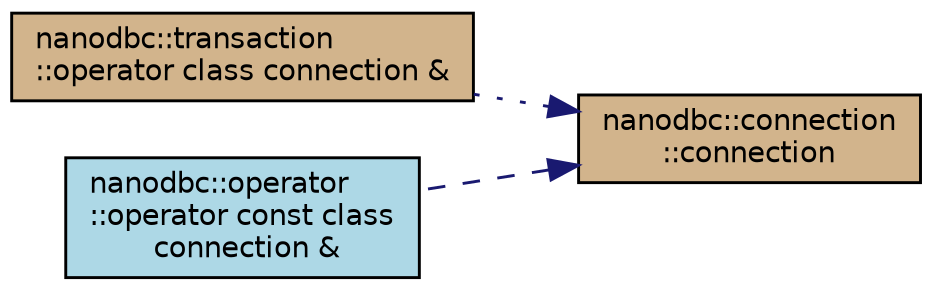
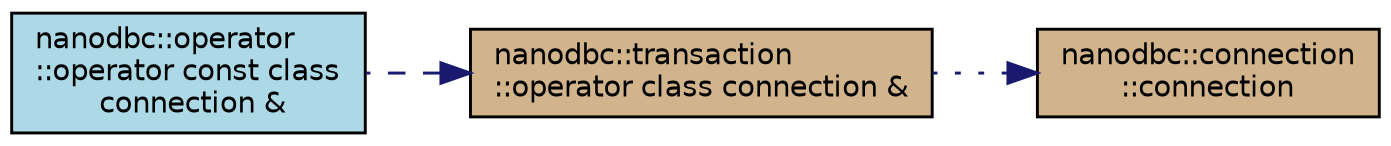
edge "nanodbc::operator ::operator const class connection &" -> "nanodbc::connection ::connection": now "nanodbc::operator ::operator const class connection &" -> "nanodbc::transaction ::operator class connection &"
